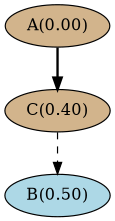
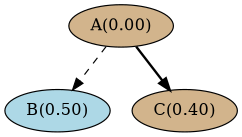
edge "C(0.40)" -> "B(0.50)": now "A(0.00)" -> "B(0.50)"
